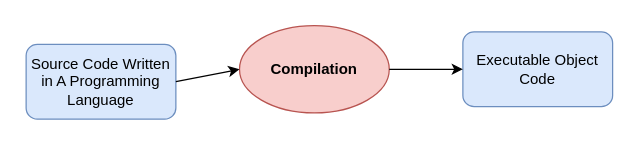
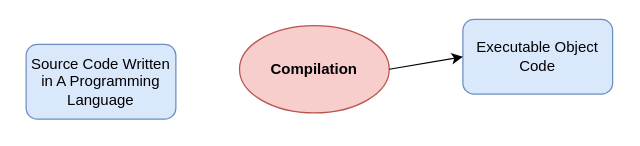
node "Executable Object Code": moved (538, 69) -> (538, 57)
edge "Source Code Written in A Programming Language" -> "Compilation": removed
